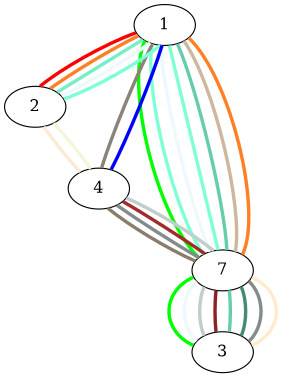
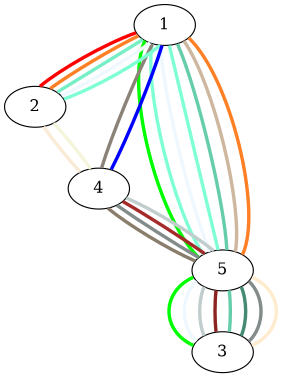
node "7": label "7" -> "5"
